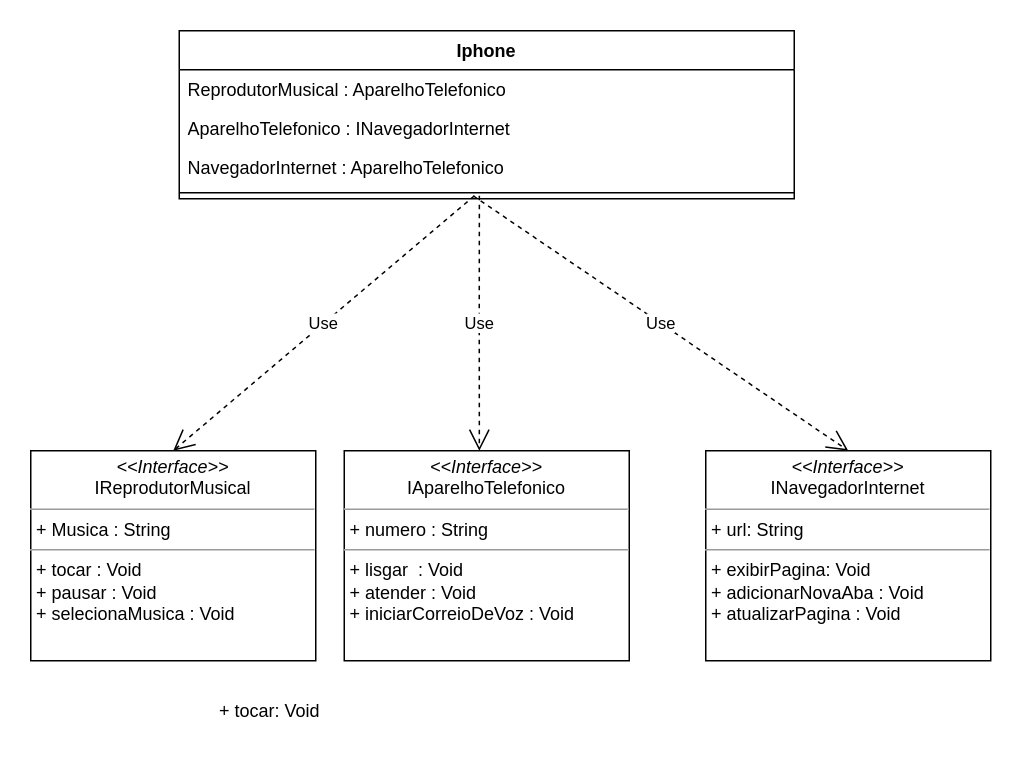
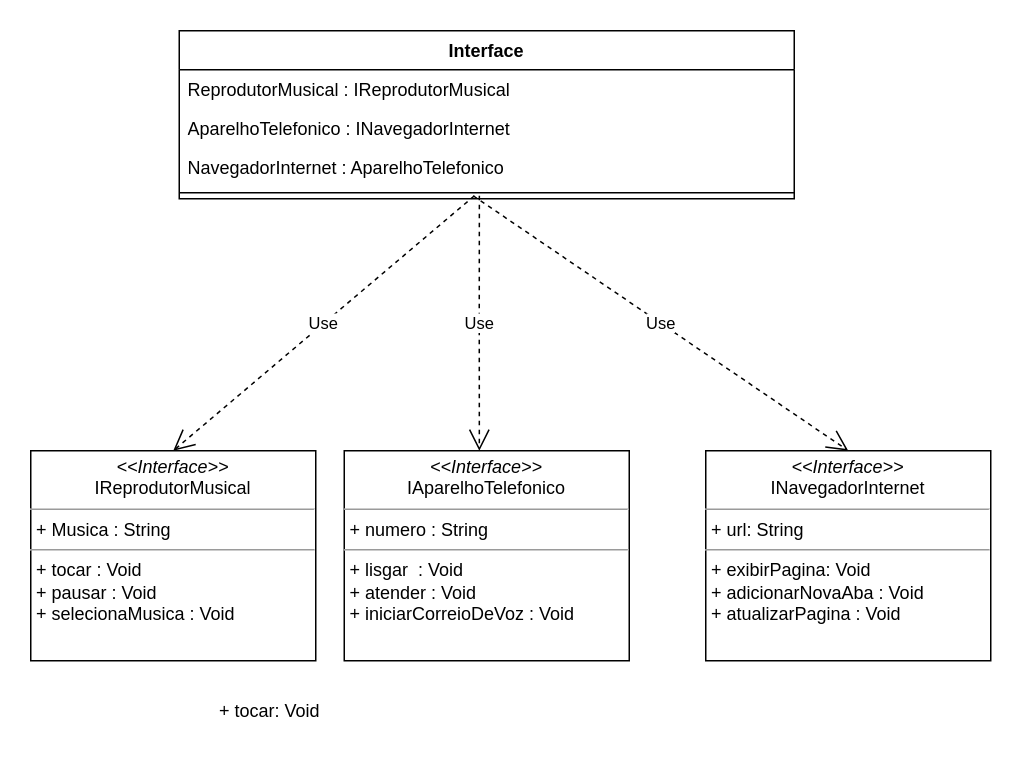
node "Iphone": label "Iphone" -> "Interface"
node "ReprodutorMusical : AparelhoTelefonico": label "ReprodutorMusical : AparelhoTelefonico" -> "ReprodutorMusical : IReprodutorMusical"
